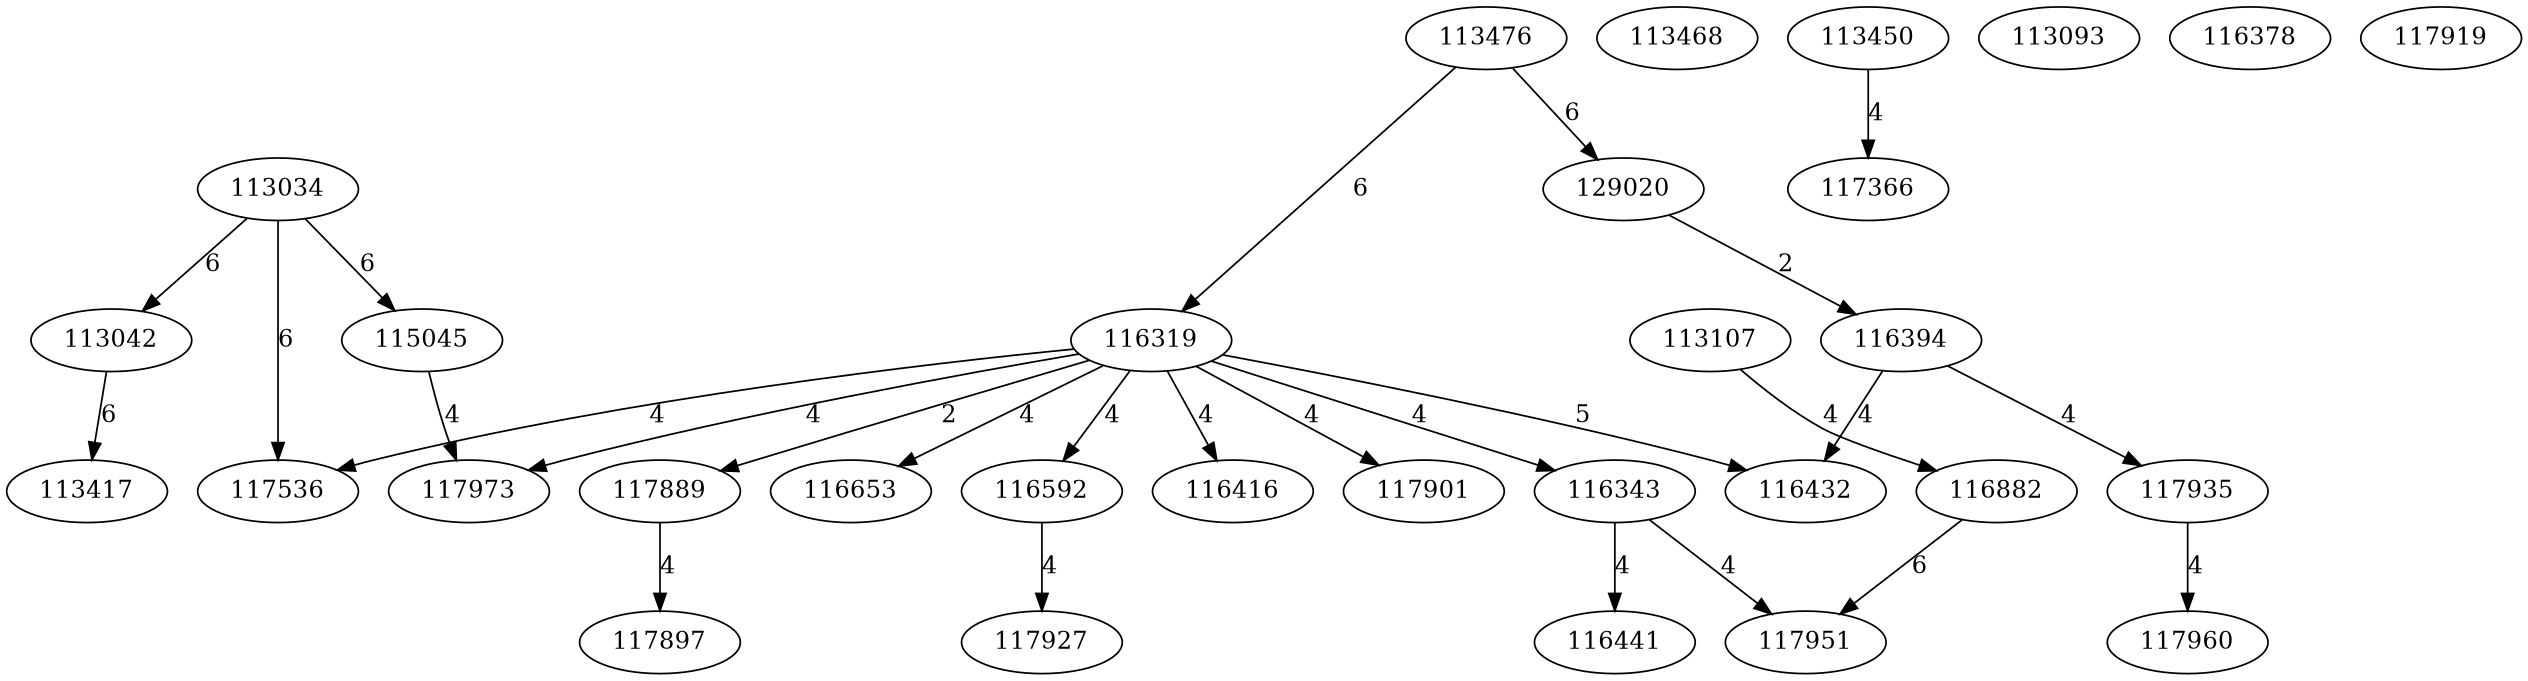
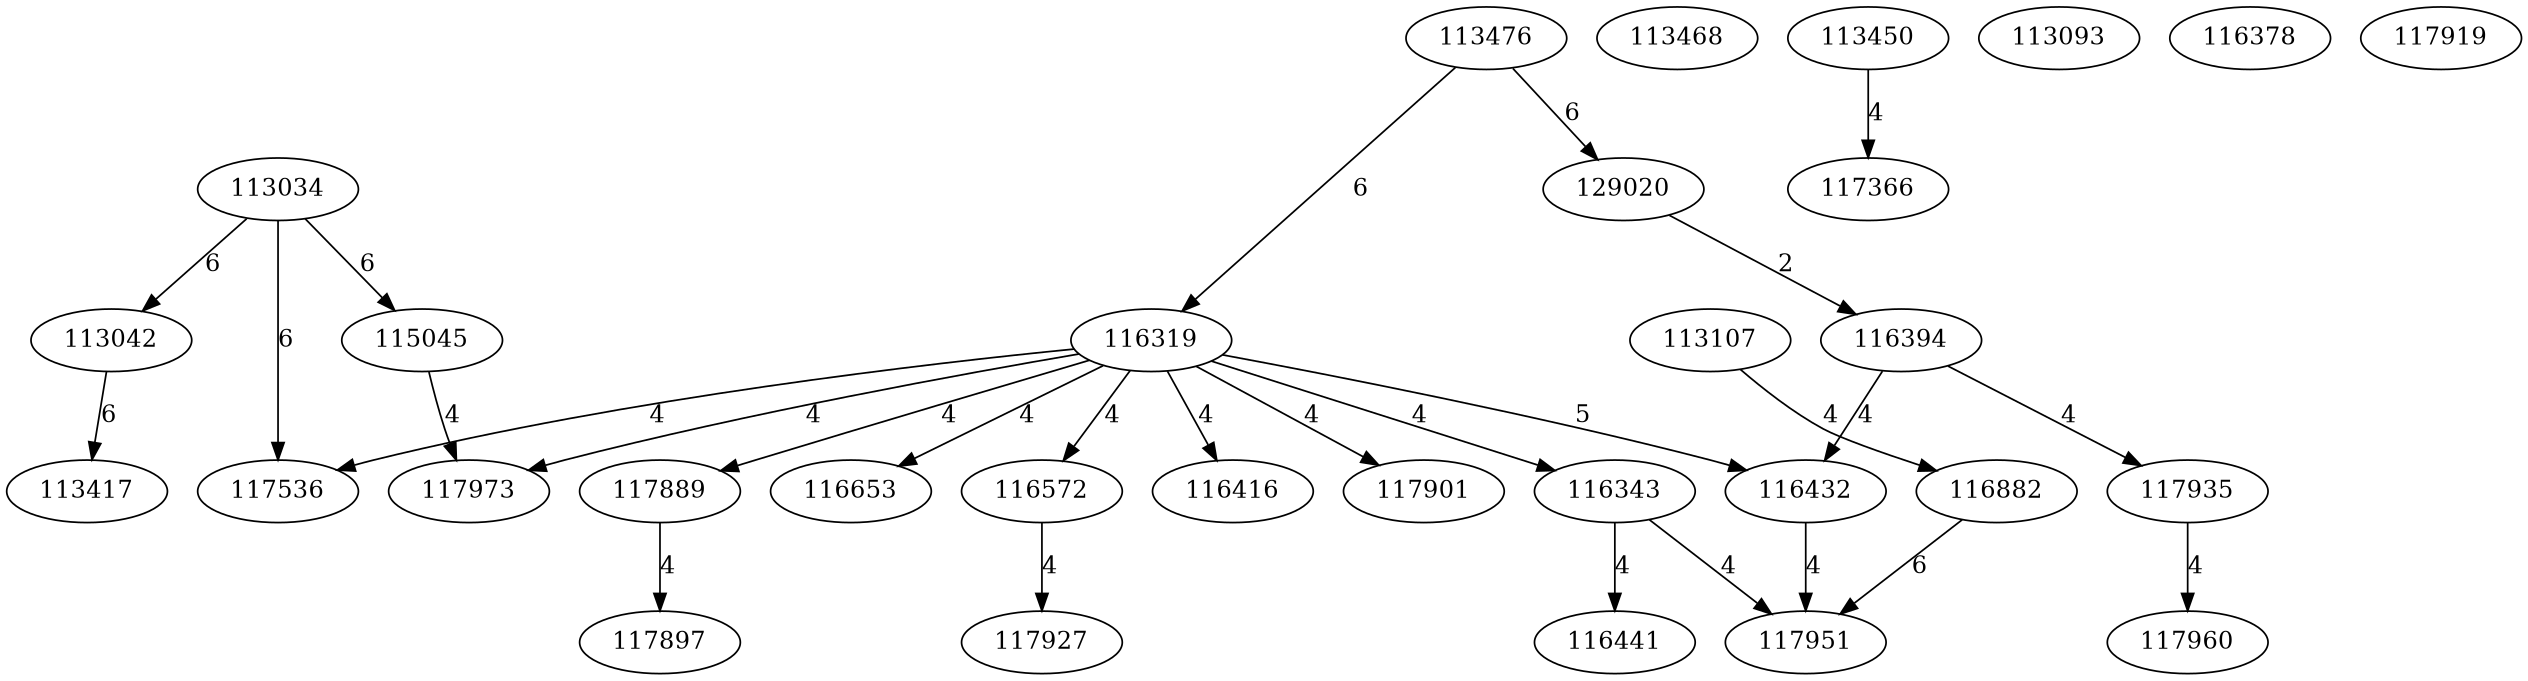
edge "116319" -> "117889": label "2" -> "4"
node "116592": label "116592" -> "116572"
edge "116432" -> "117951": added, label "4"
